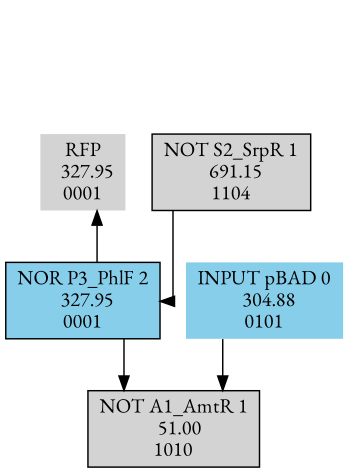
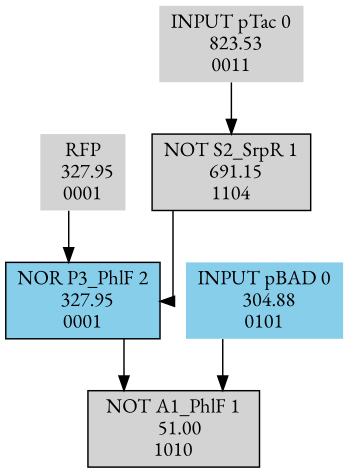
node "INPUT pTac 0 823.53 0011": added
edge "NOR P3_PhlF 2 327.95 0001" -> "RFP 327.95 0001": reversed
node "NOT A1_AmtR 1 51.00 1010": label "NOT A1_AmtR 1 51.00 1010" -> "NOT A1_PhlF 1 51.00 1010"
